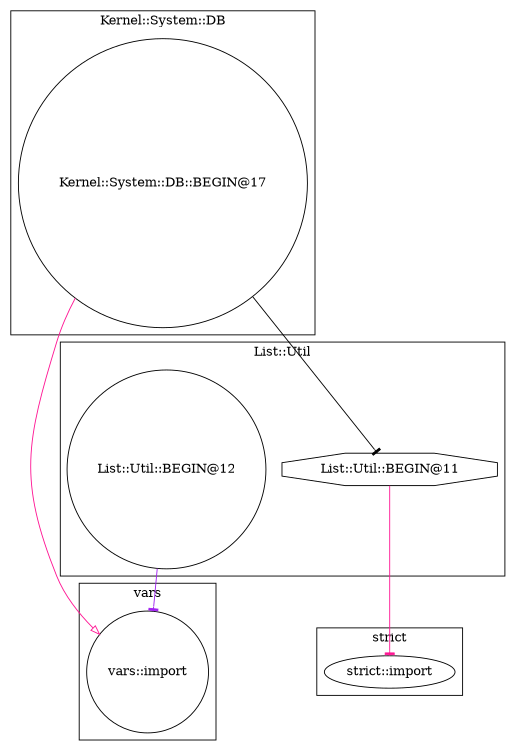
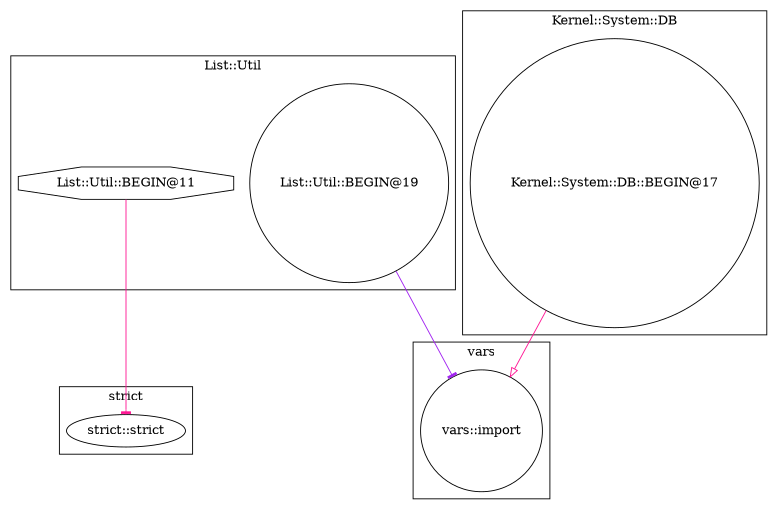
edge "Kernel::System::DB::BEGIN@17" -> "List::Util::BEGIN@11": removed
node "List::Util::BEGIN@12": label "List::Util::BEGIN@12" -> "List::Util::BEGIN@19"
node "strict::import": label "strict::import" -> "strict::strict"
